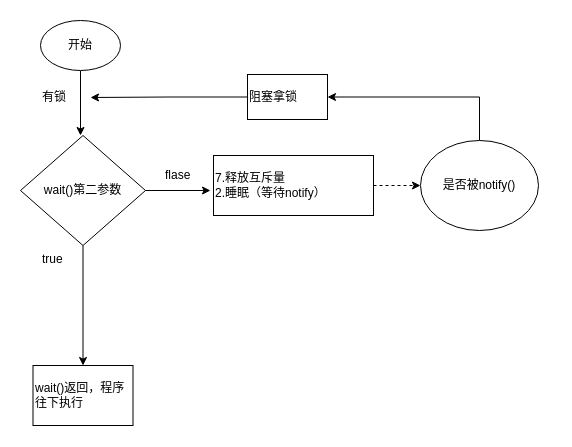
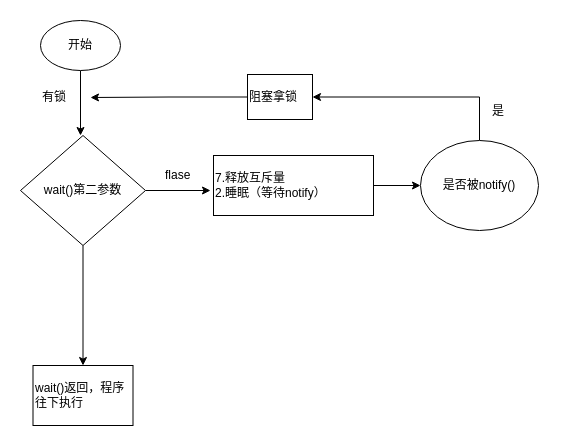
node "阻塞拿锁": size 80x45 -> 65x45
node "是": added
edge "7.释放互斥量 2.睡眠（等待notify）" -> "是否被notify()": style dashed -> solid
node "true": removed
